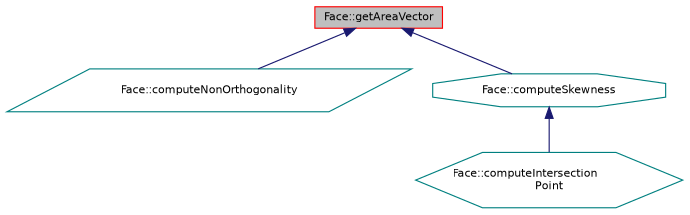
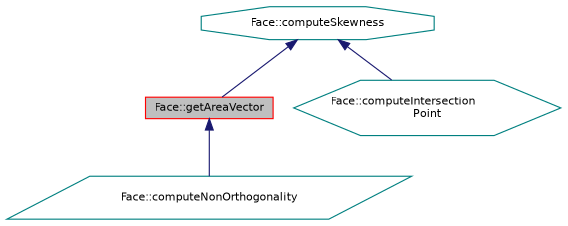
edge "Face::computeSkewness" -> "Face::getAreaVector": reversed
